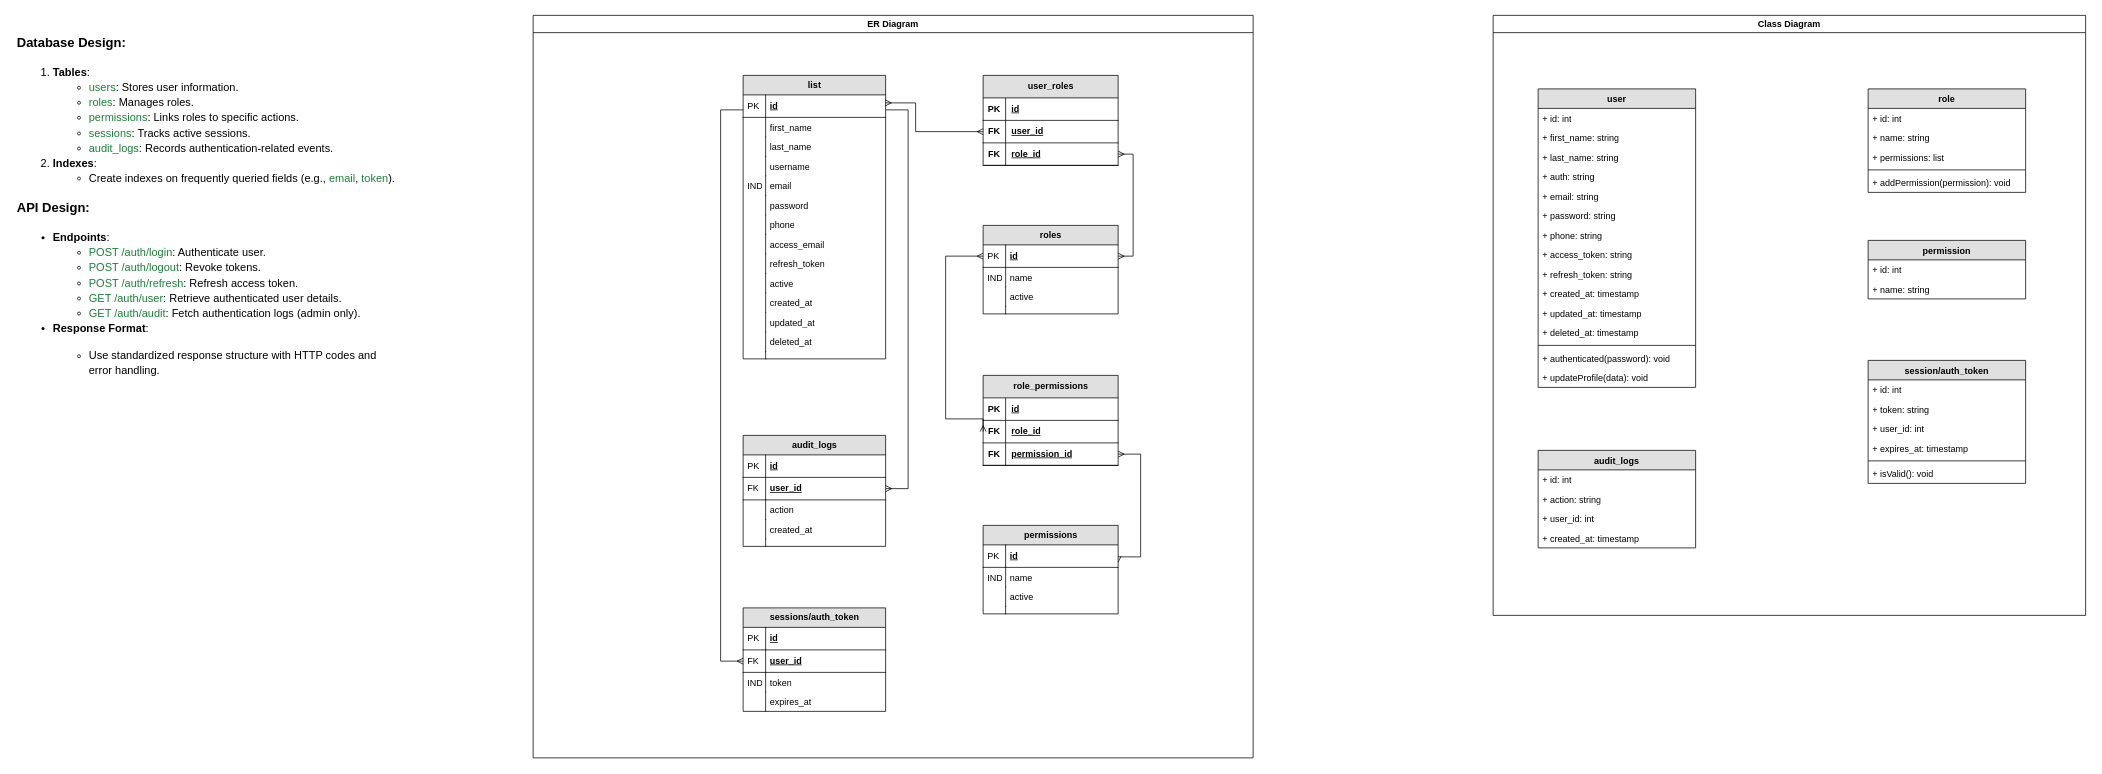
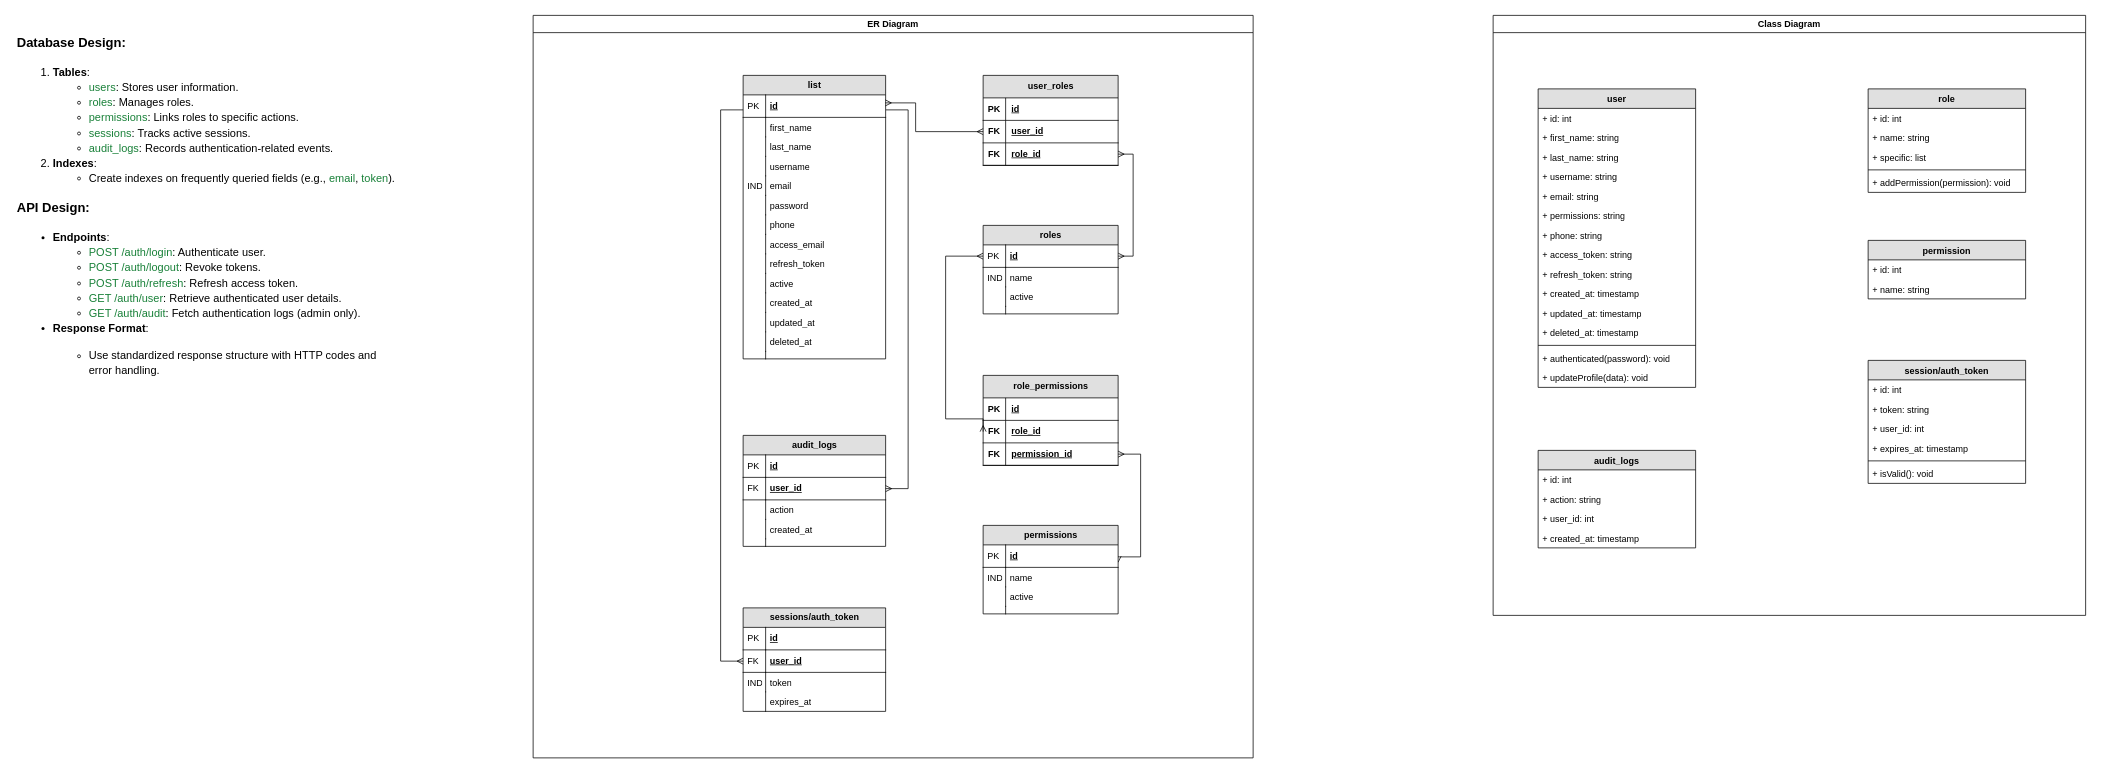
node "+ permissions: list": label "+ permissions: list" -> "+ specific: list"
node "+ auth: string": label "+ auth: string" -> "+ username: string"
node "+ password: string": label "+ password: string" -> "+ permissions: string"
